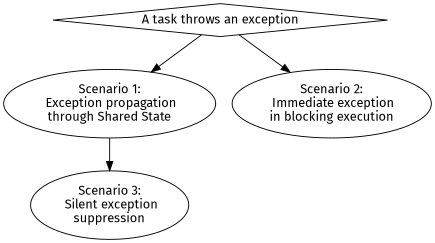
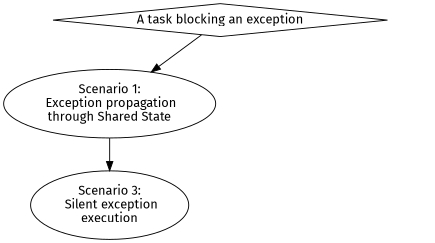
node "A task throws an exception": label "A task throws an exception" -> "A task blocking an exception"
node "Scenario 2: Immediate exception in blocking execution": removed
node "Scenario 3: Silent exception suppression": label "Scenario 3: Silent exception suppression" -> "Scenario 3: Silent exception execution"
